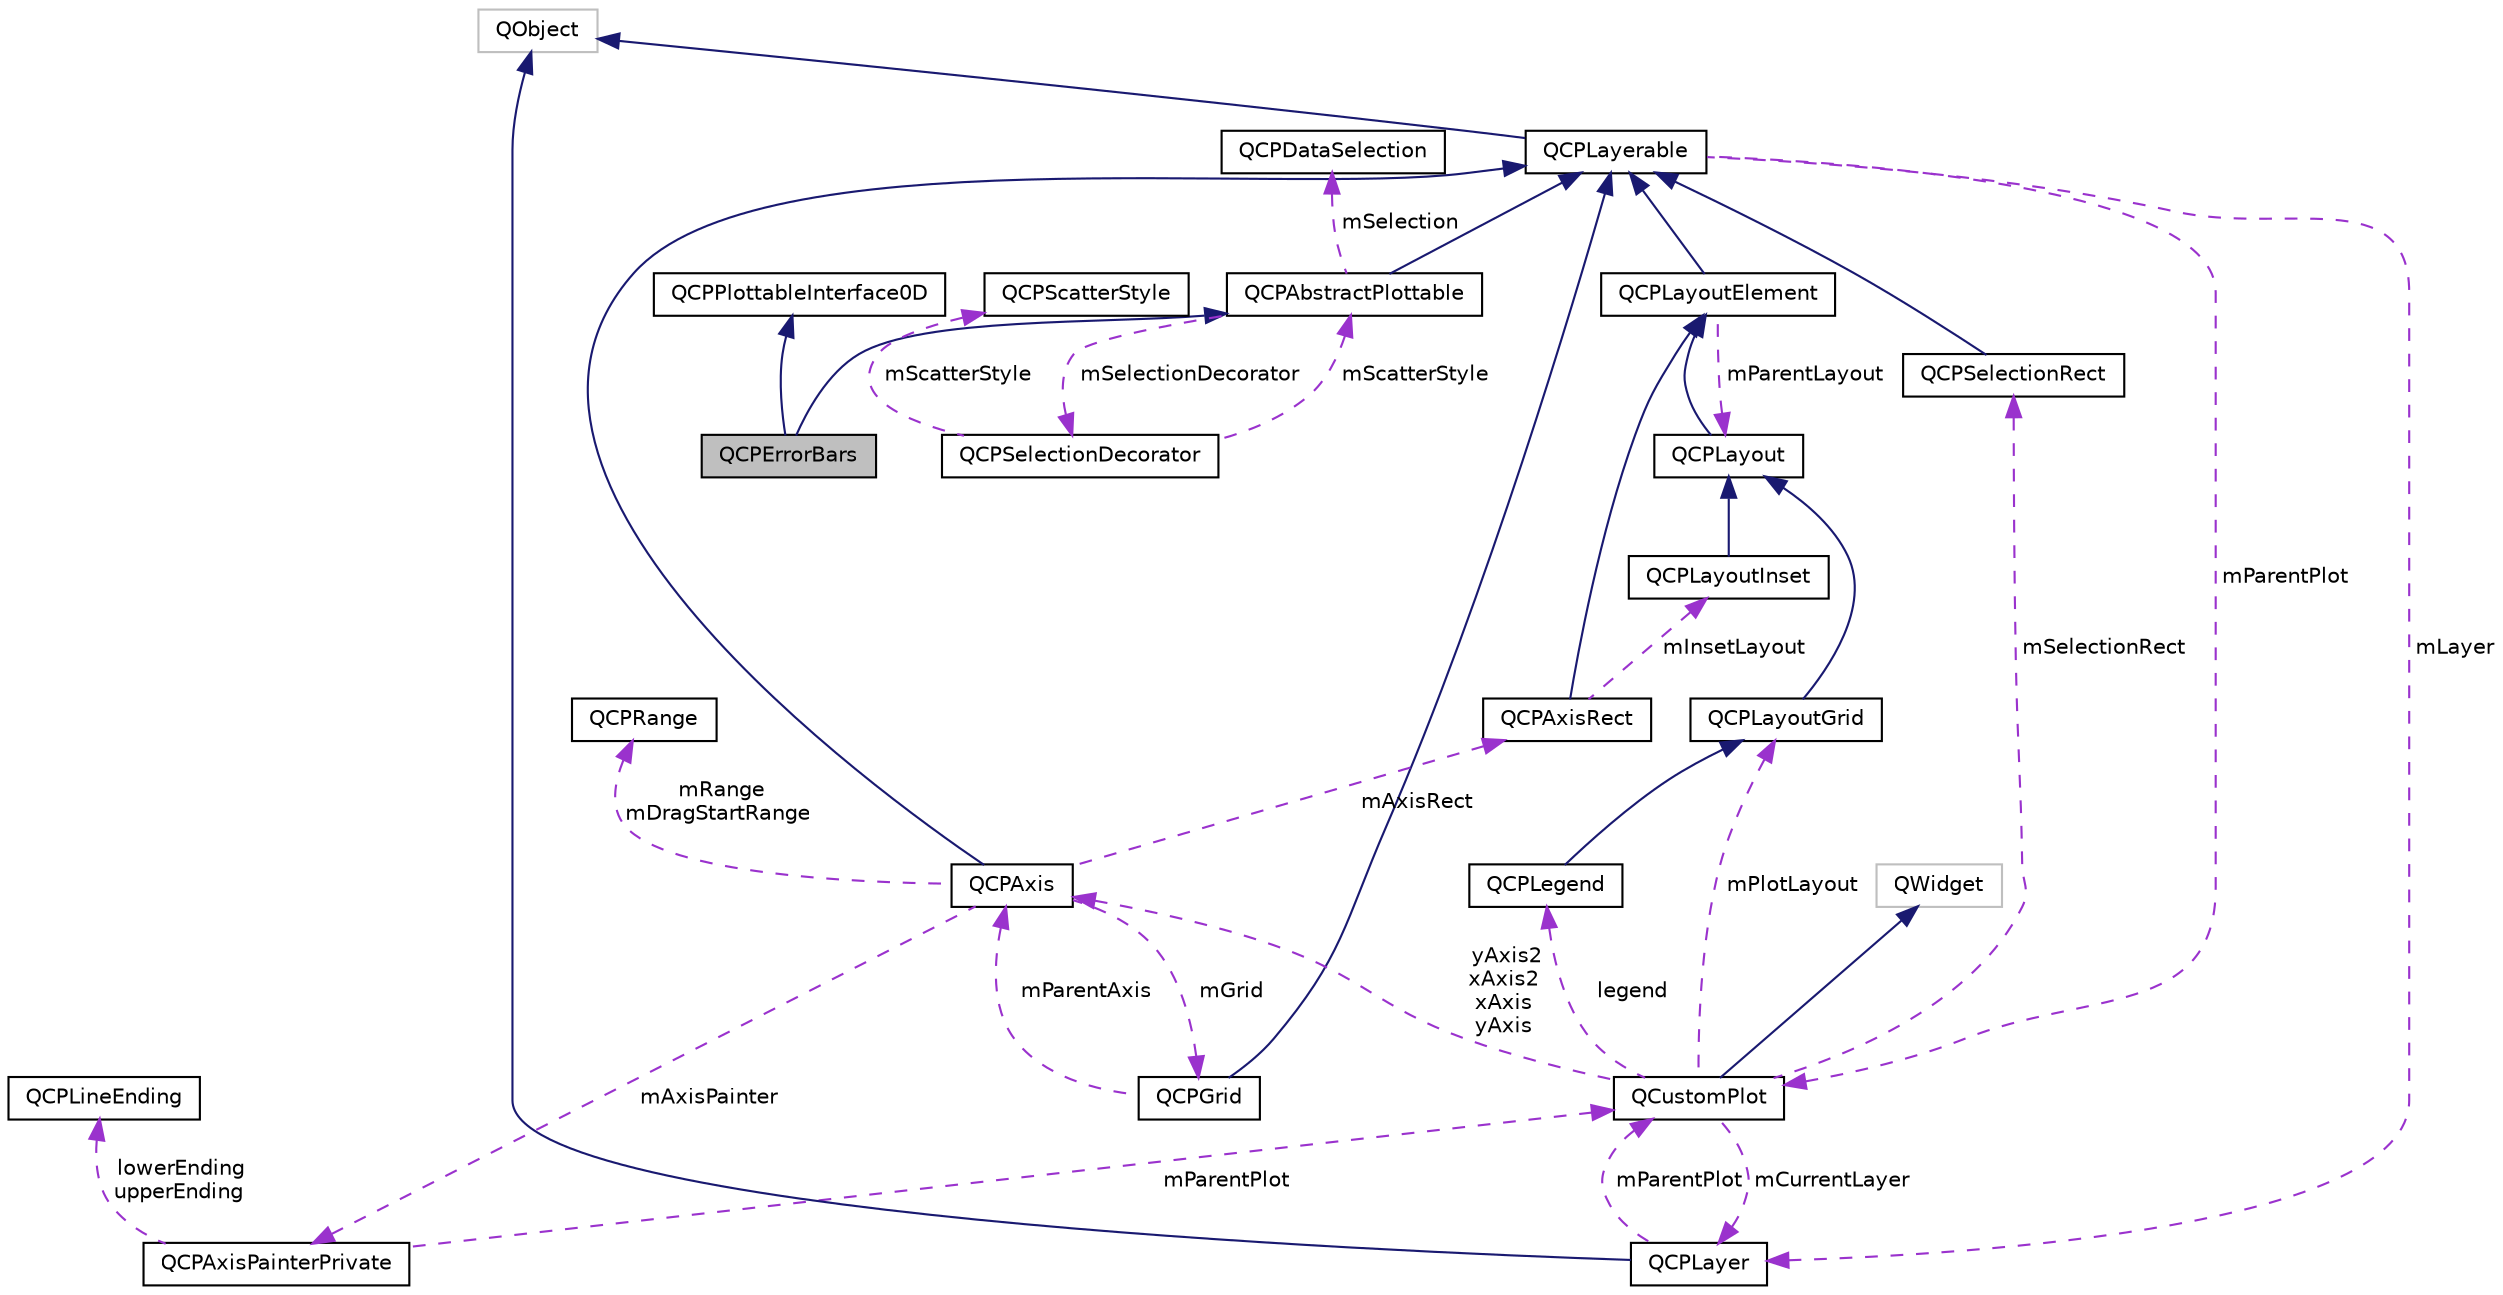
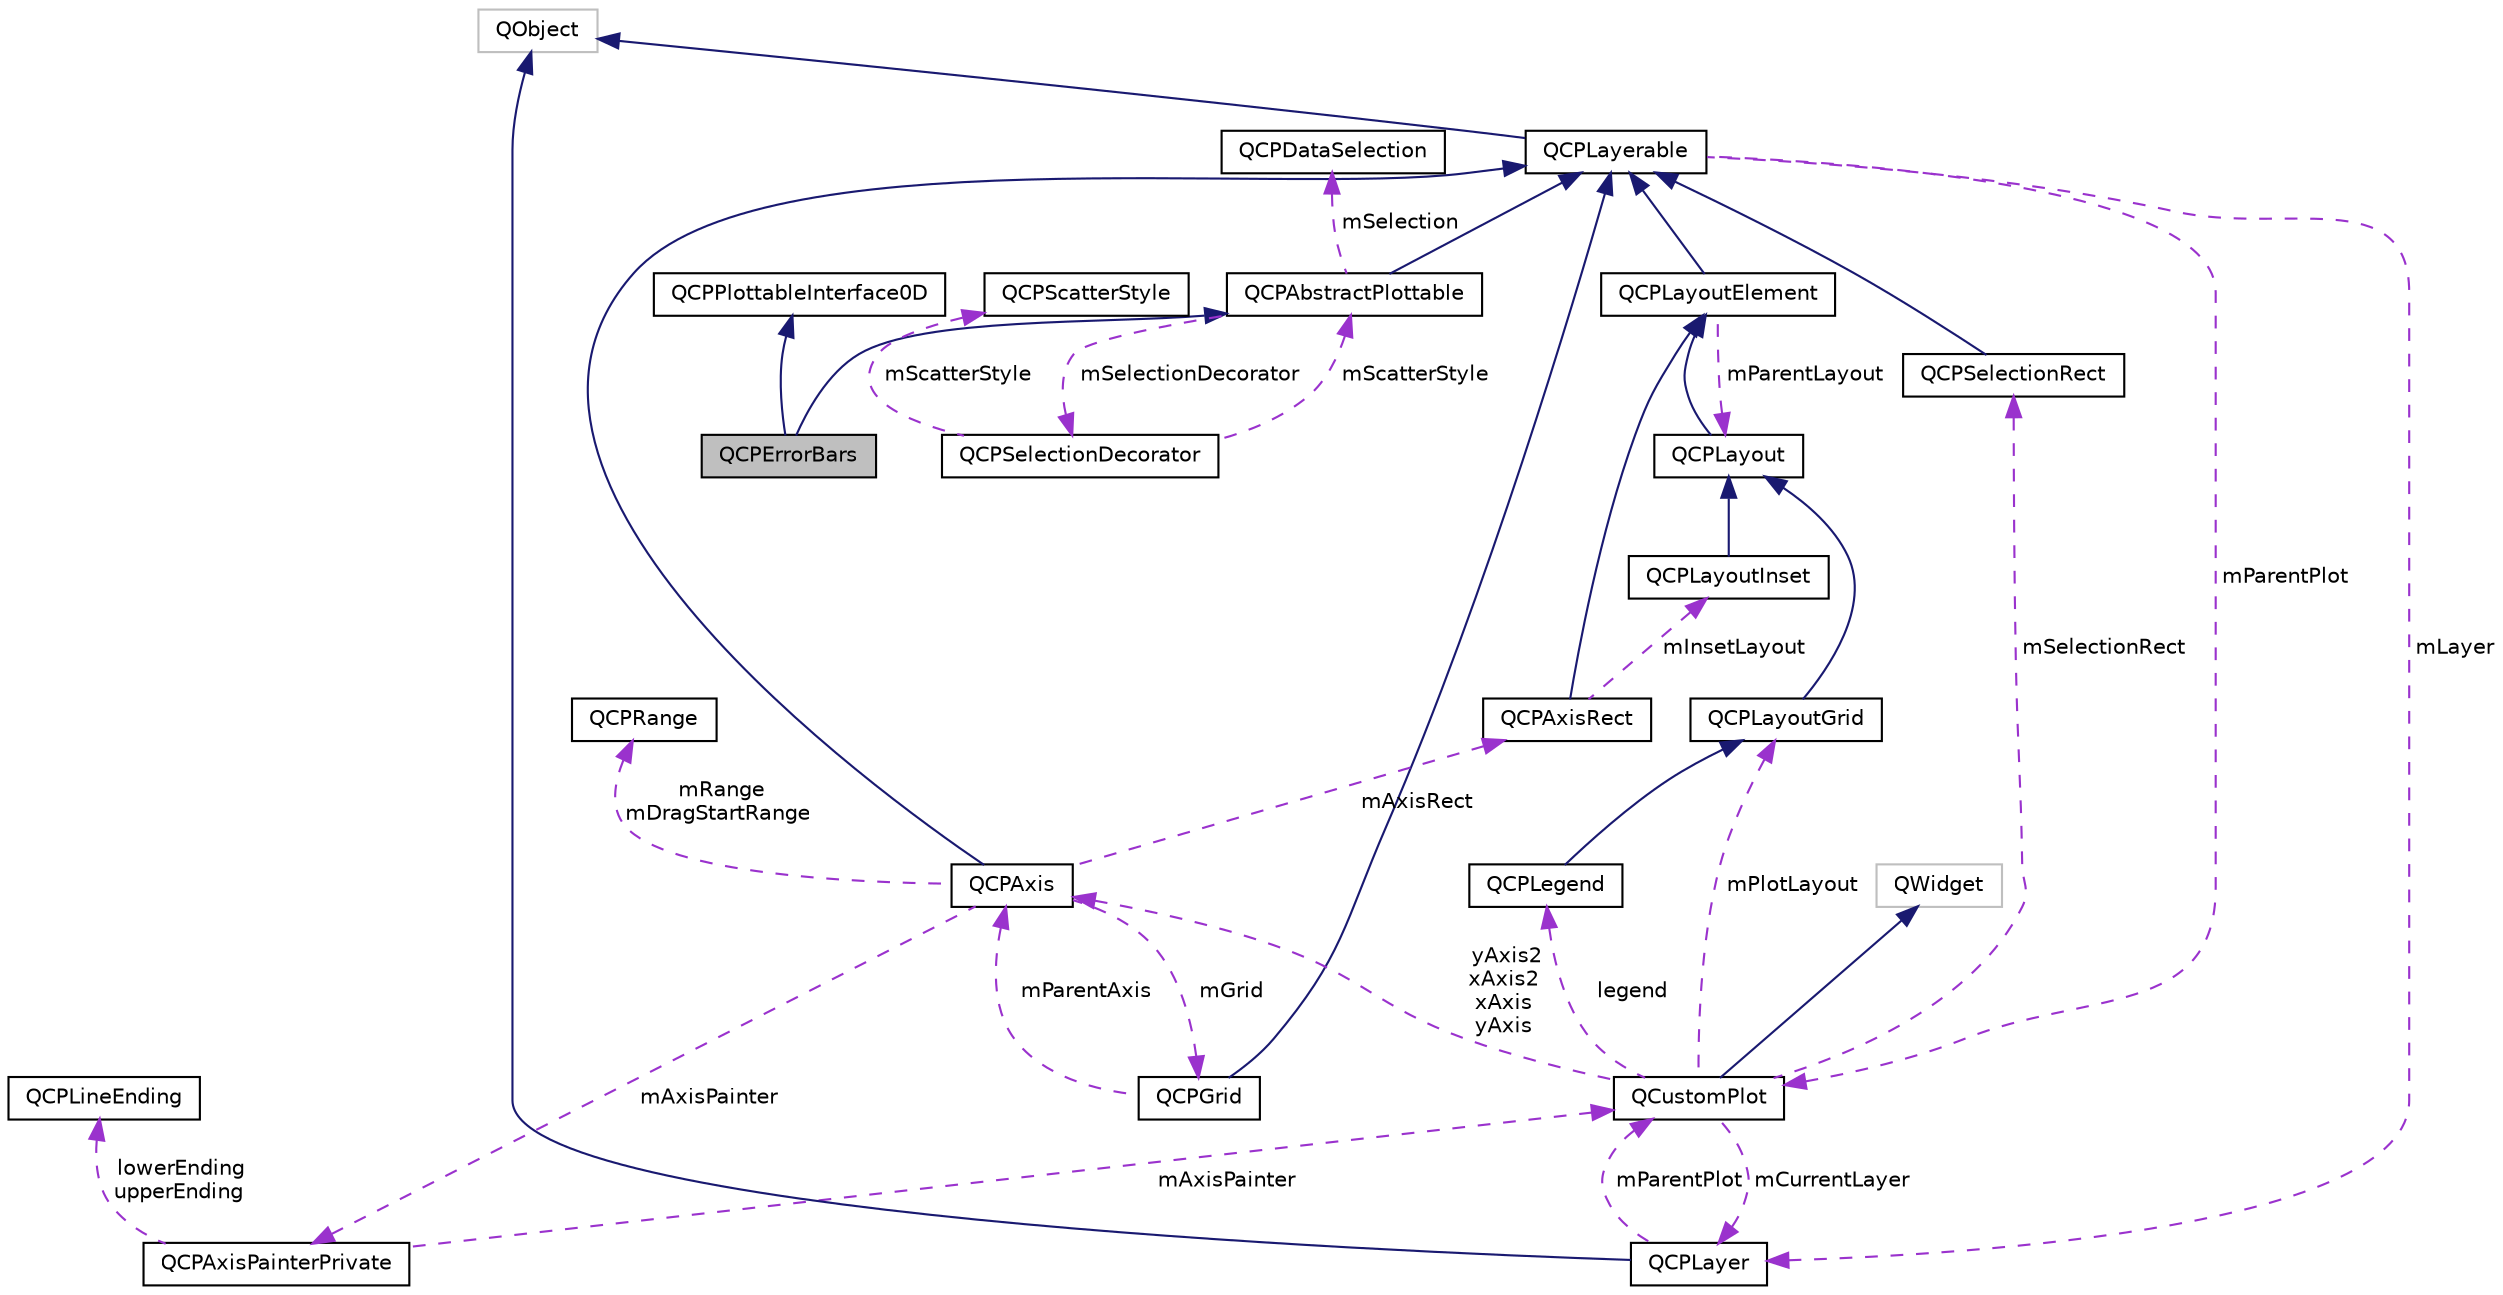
edge "QCPAxisPainterPrivate" -> "QCustomPlot": label " mParentPlot" -> " mAxisPainter"
